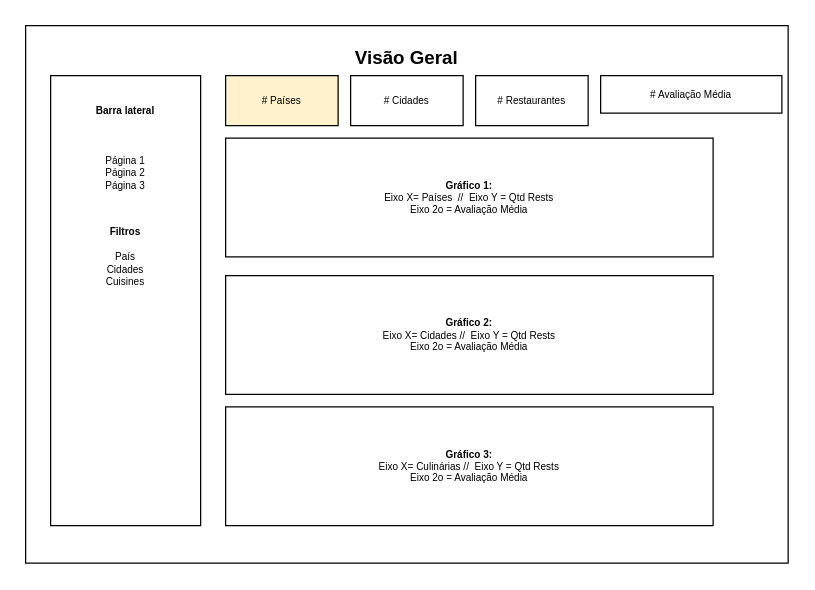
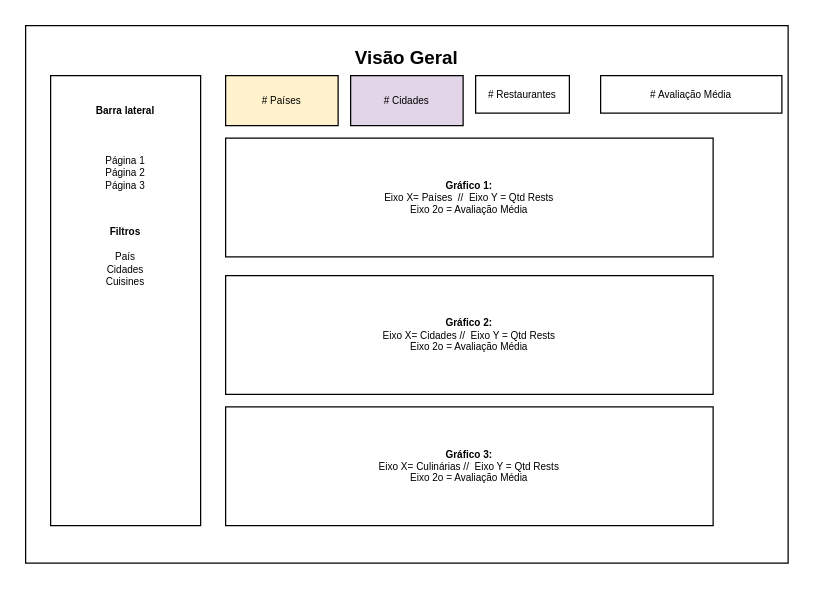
node "# Cidades": fillcolor #ffffff -> #e1d5e7
node "# Restaurantes": size 113x50 -> 94x38
